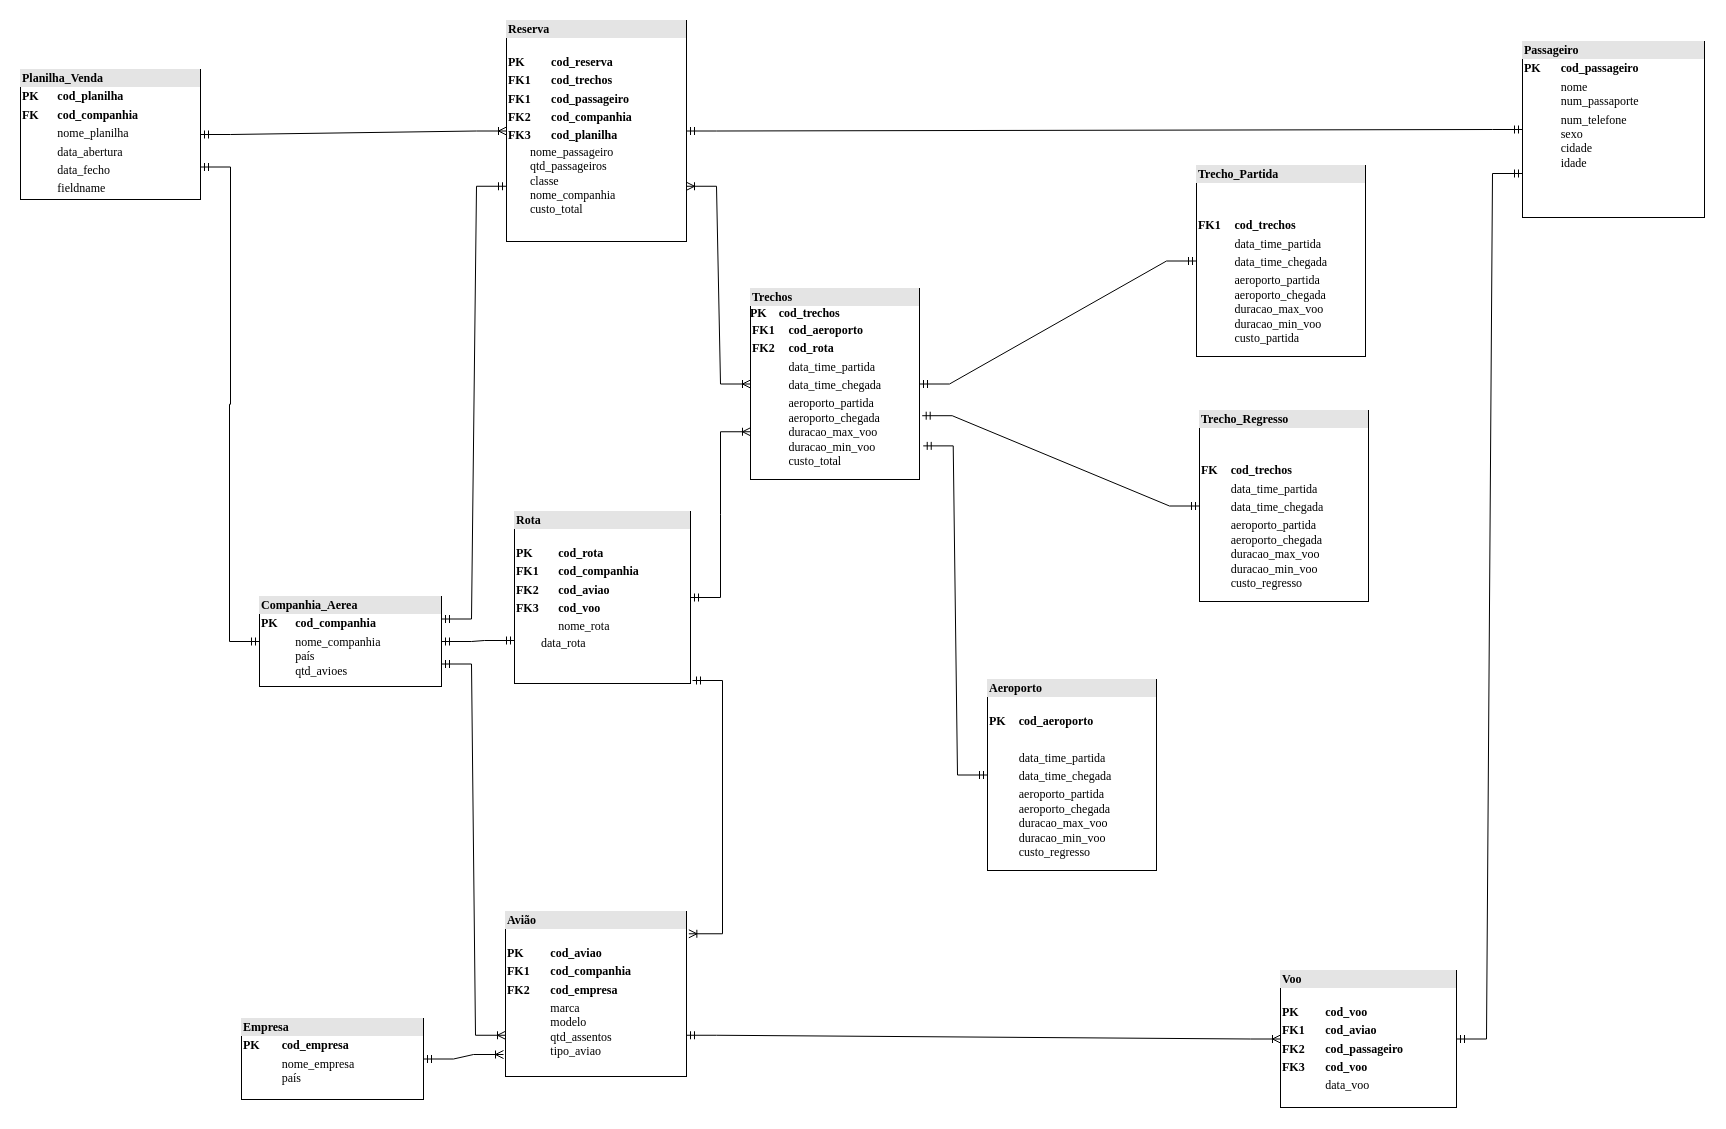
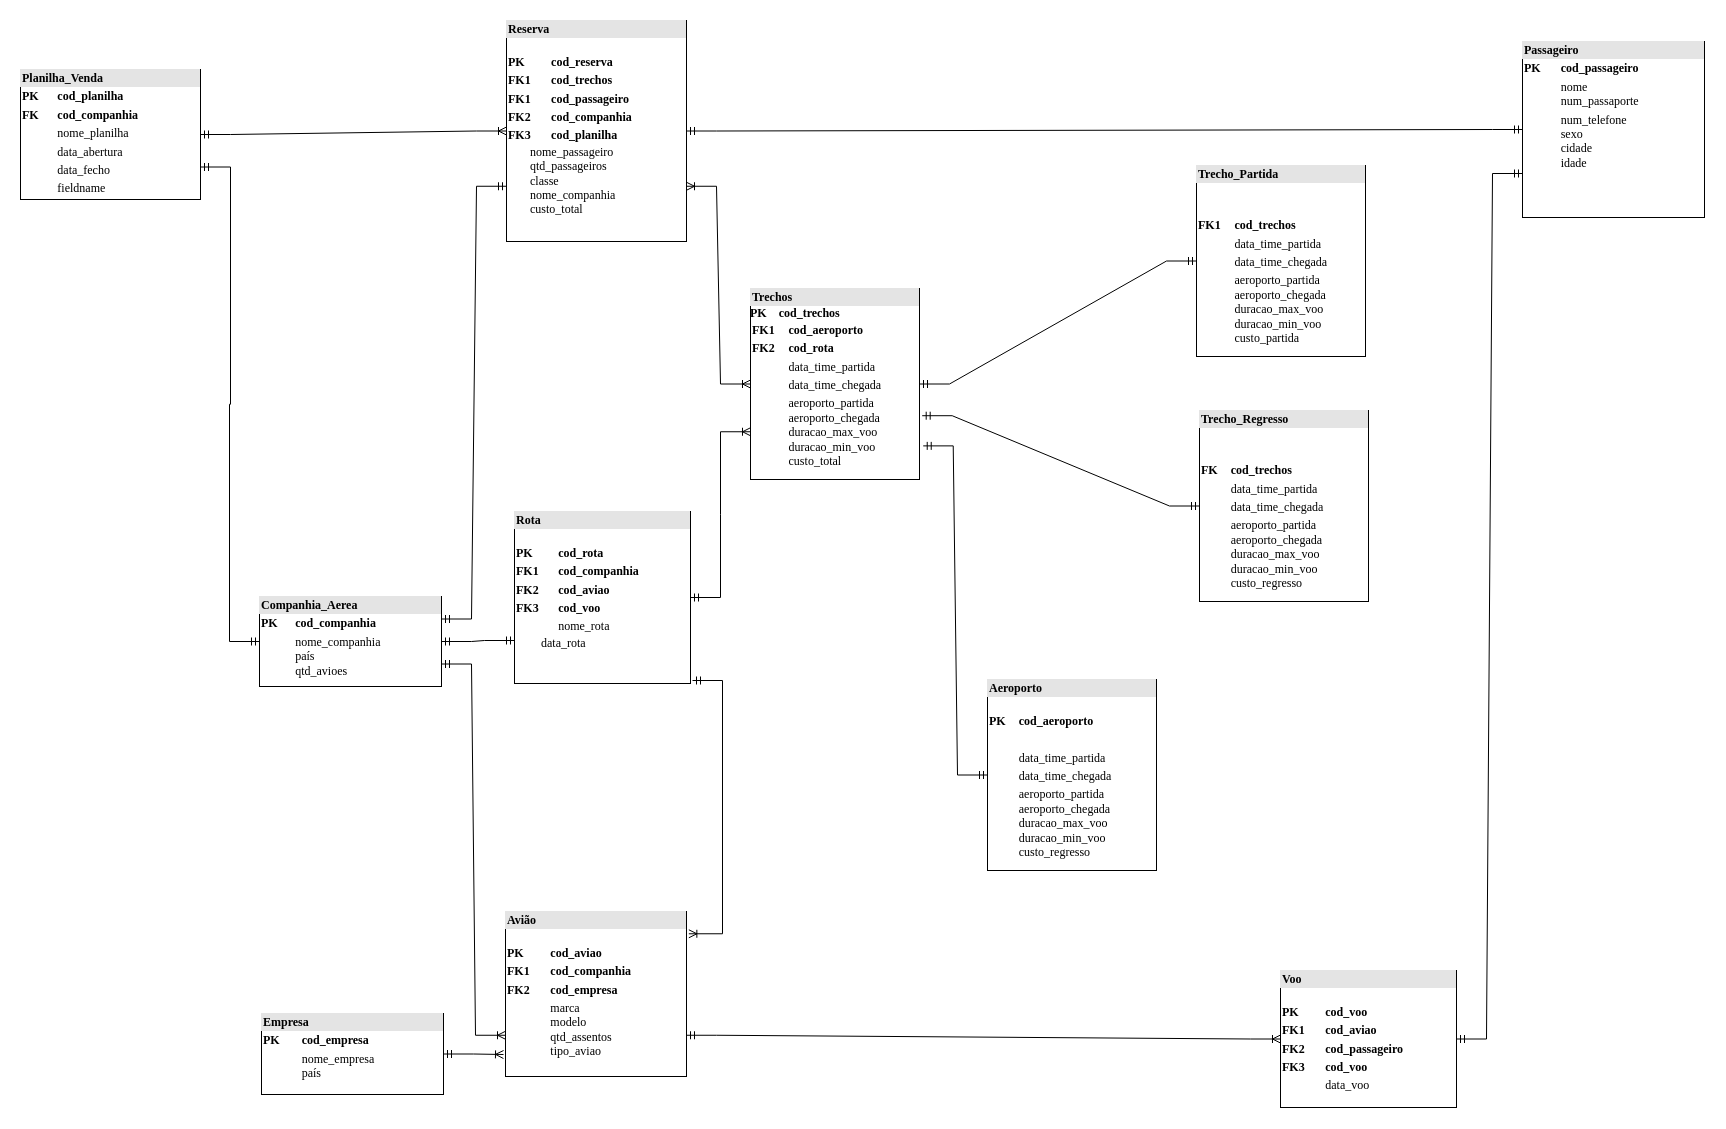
node "Empresa PK cod_empresa nome_empresa país": moved (333, 1059) -> (353, 1054)
